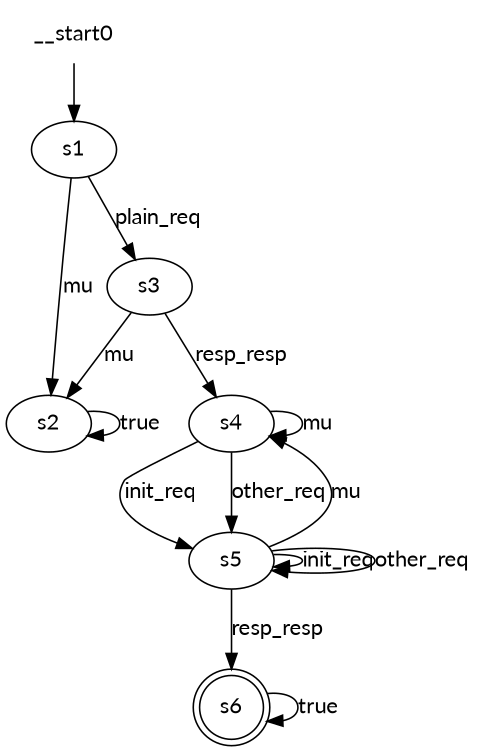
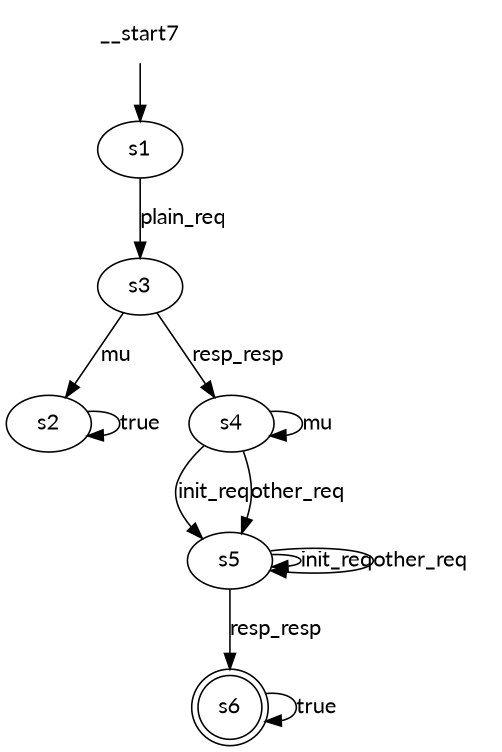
node "__start0": label "__start0" -> "__start7"
edge "s1" -> "s2": removed, label "mu"
edge "s5" -> "s4": removed, label "mu"
